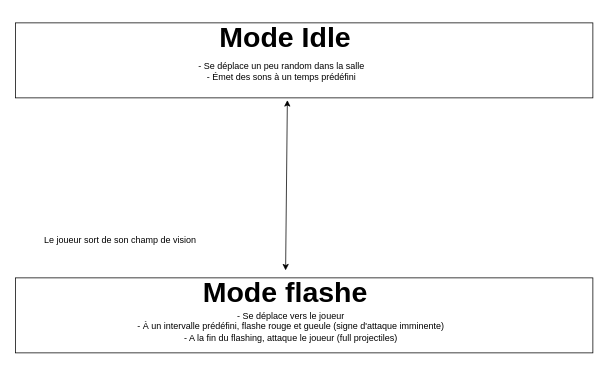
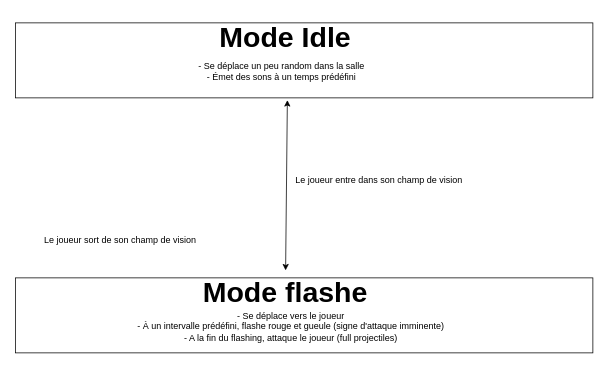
node "Le joueur entre dans son champ de vision": added
